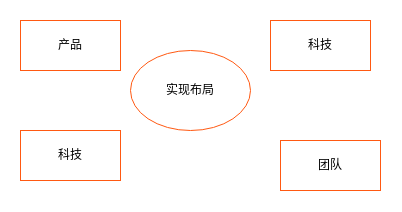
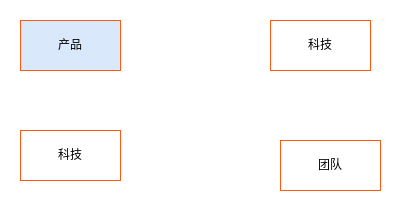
node "产品": fillcolor #ffffff -> #dae8fc
node "实现布局": removed
